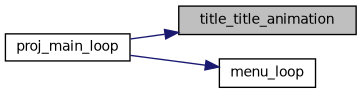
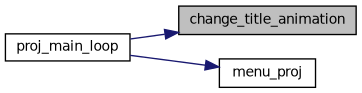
node "title_title_animation": label "title_title_animation" -> "change_title_animation"
node "menu_loop": label "menu_loop" -> "menu_proj"
